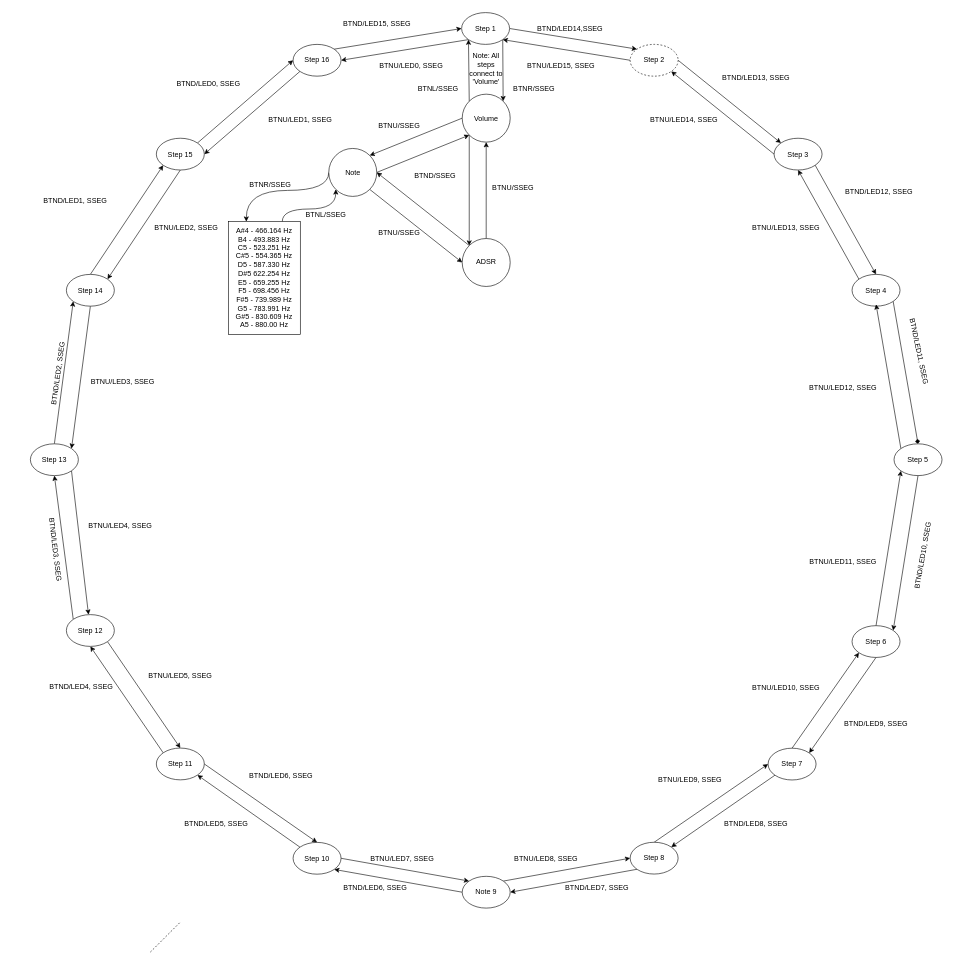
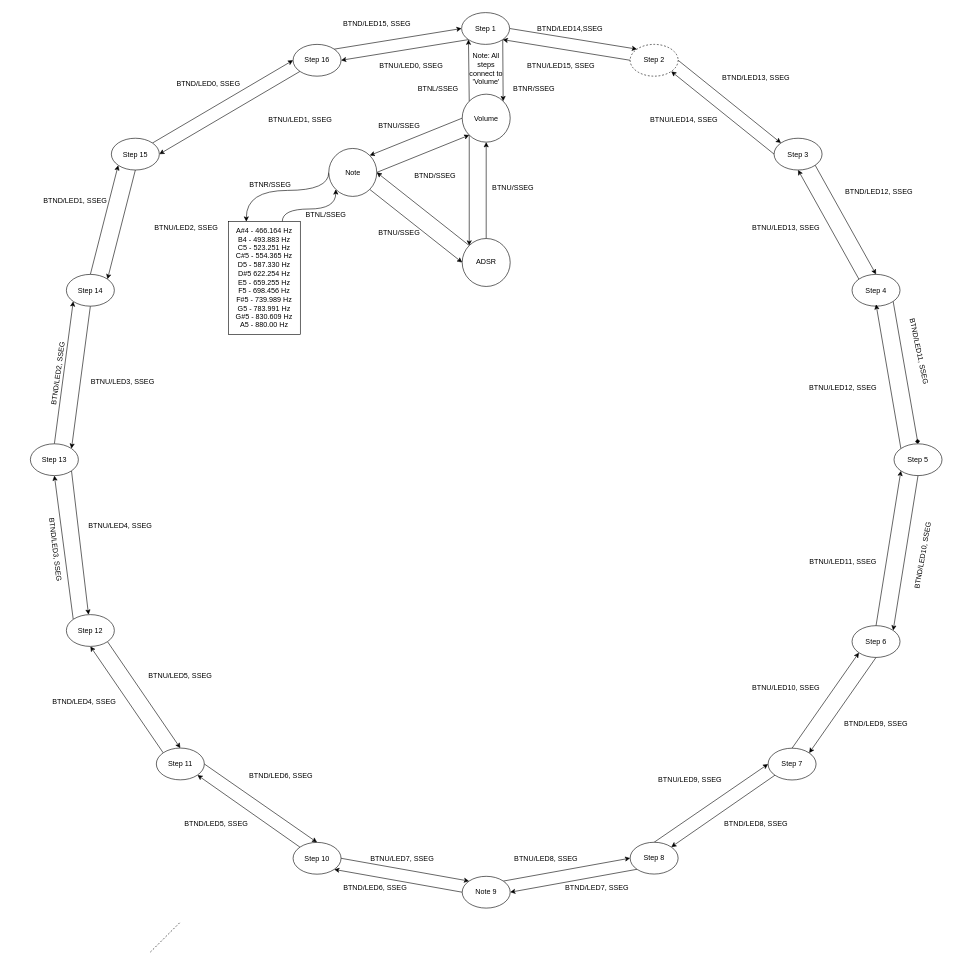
node "Step 15": moved (180, 154) -> (135, 154)
node "BTND/LED4, SSEG": moved (81, 692) -> (84, 707)
